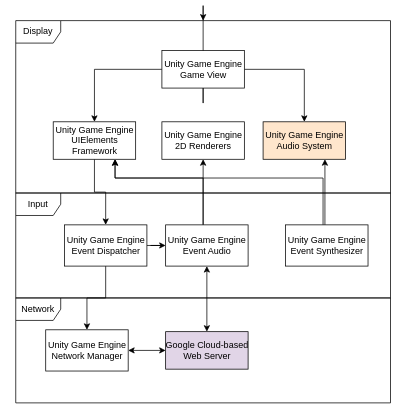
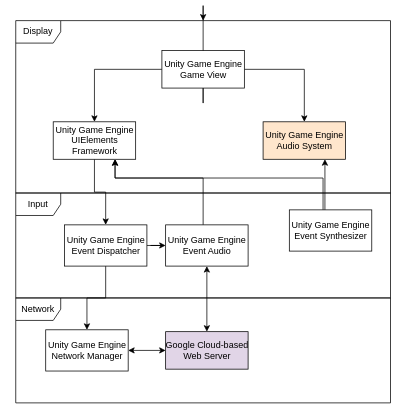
node "Unity Game Engine 2D Renderers": removed
edge "Unity Game Engine Event Audio" -> "Unity Game Engine 2D Renderers": removed
node "Unity Game Engine Event Synthesizer": moved (327, 246) -> (330, 231)
